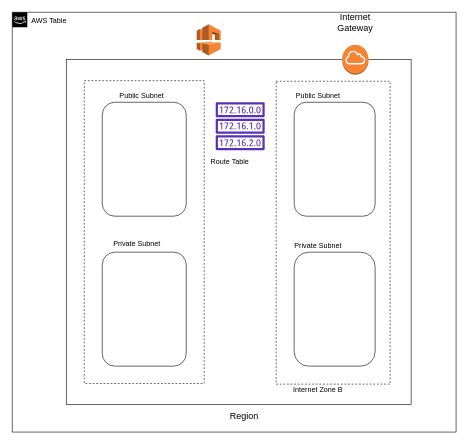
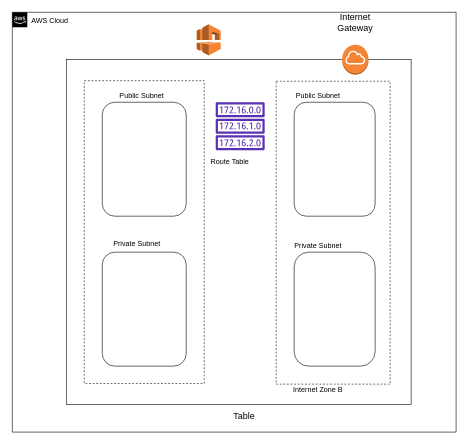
node "AWS Table": label "AWS Table" -> "AWS Cloud"
node "Region": label "Region" -> "Table"
